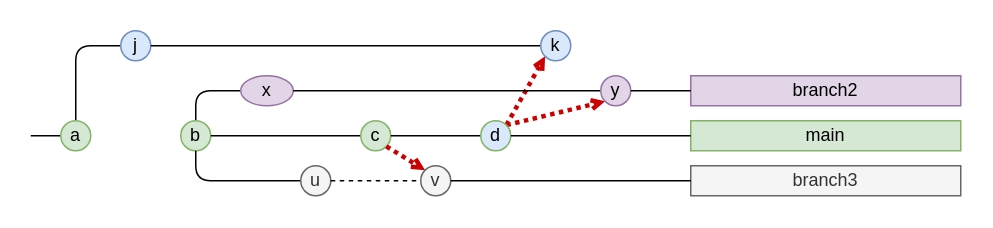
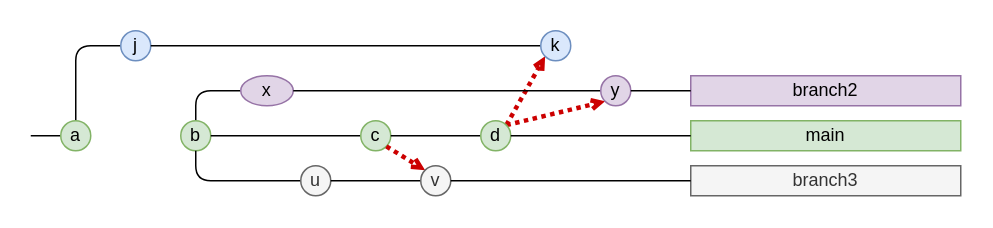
node "d": fillcolor #dae8fc -> #d5e8d4
edge "u" -- "v": style dashed -> solid
